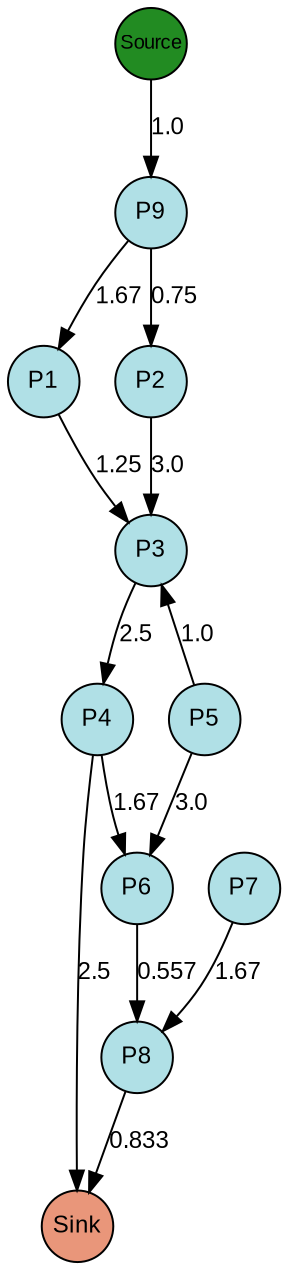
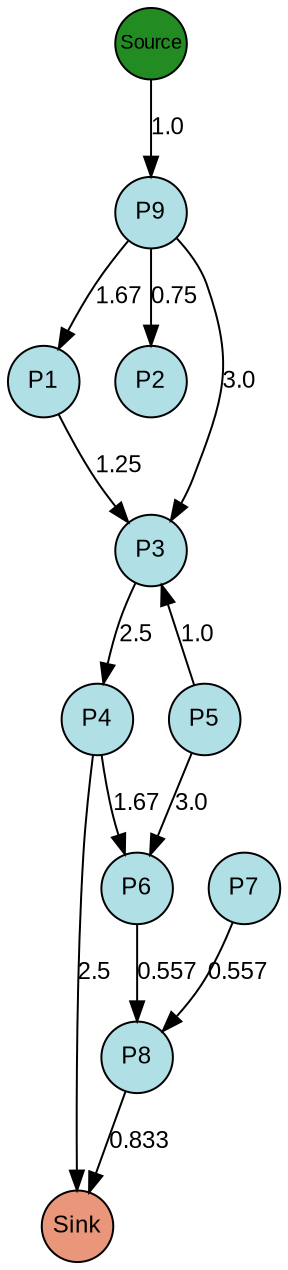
edge "P2" -> "P3": now "P9" -> "P3"
edge "P7" -> "P8": label "1.67" -> "0.557"
